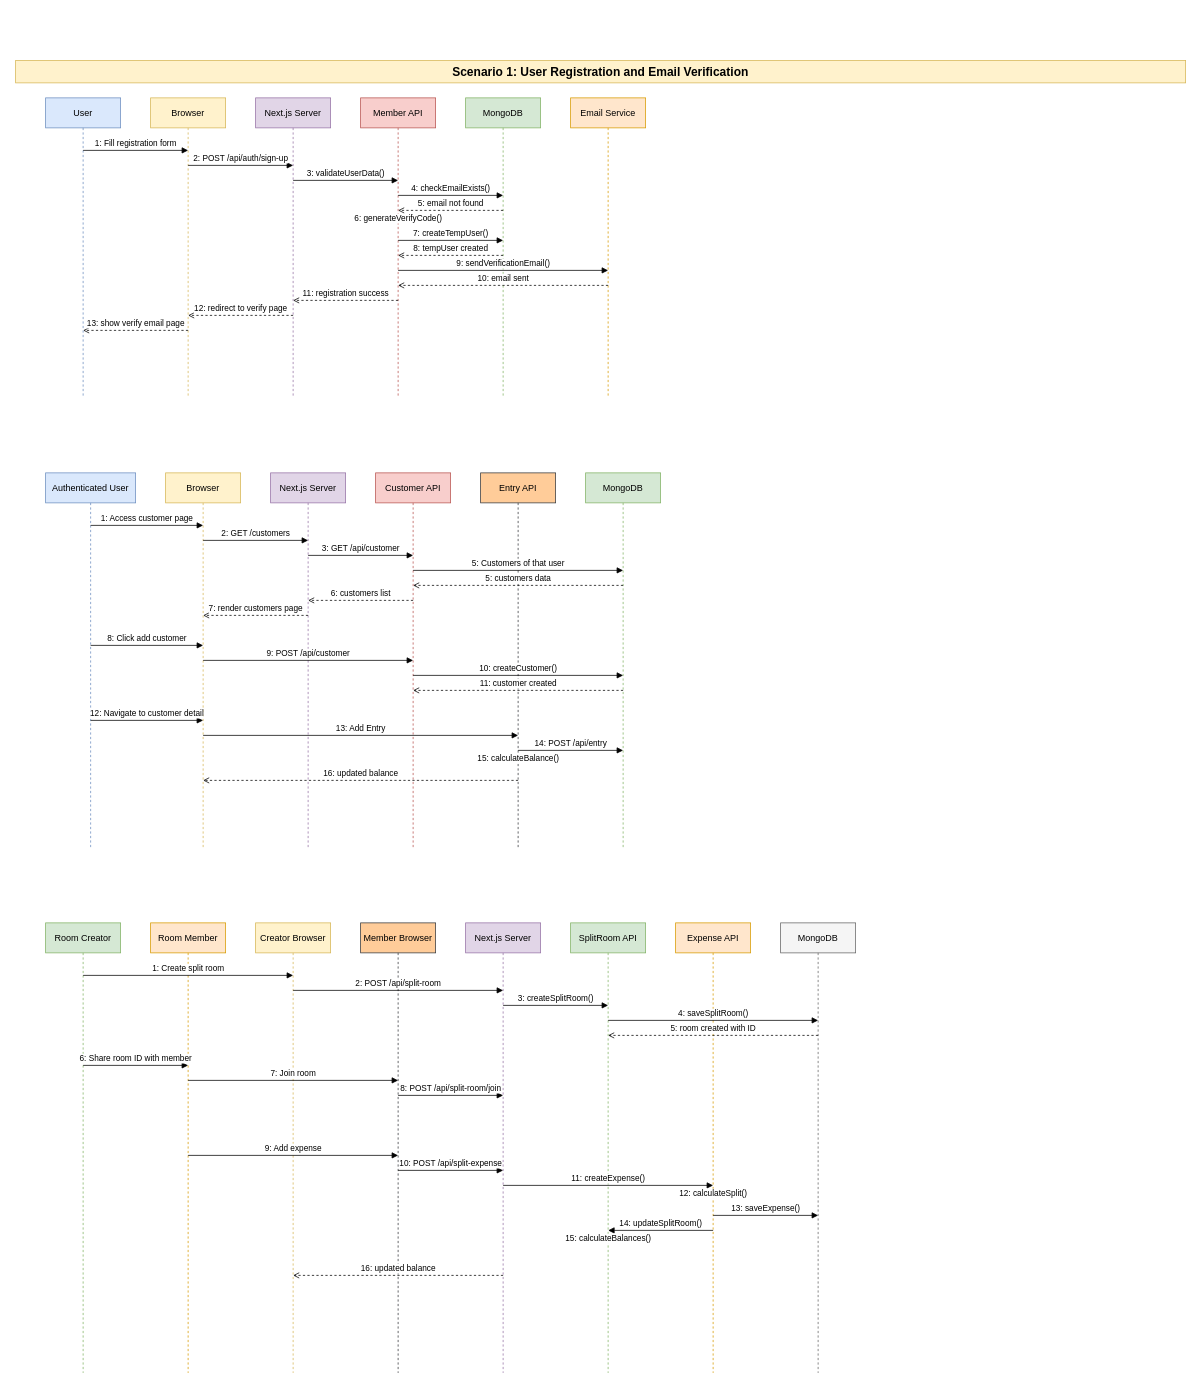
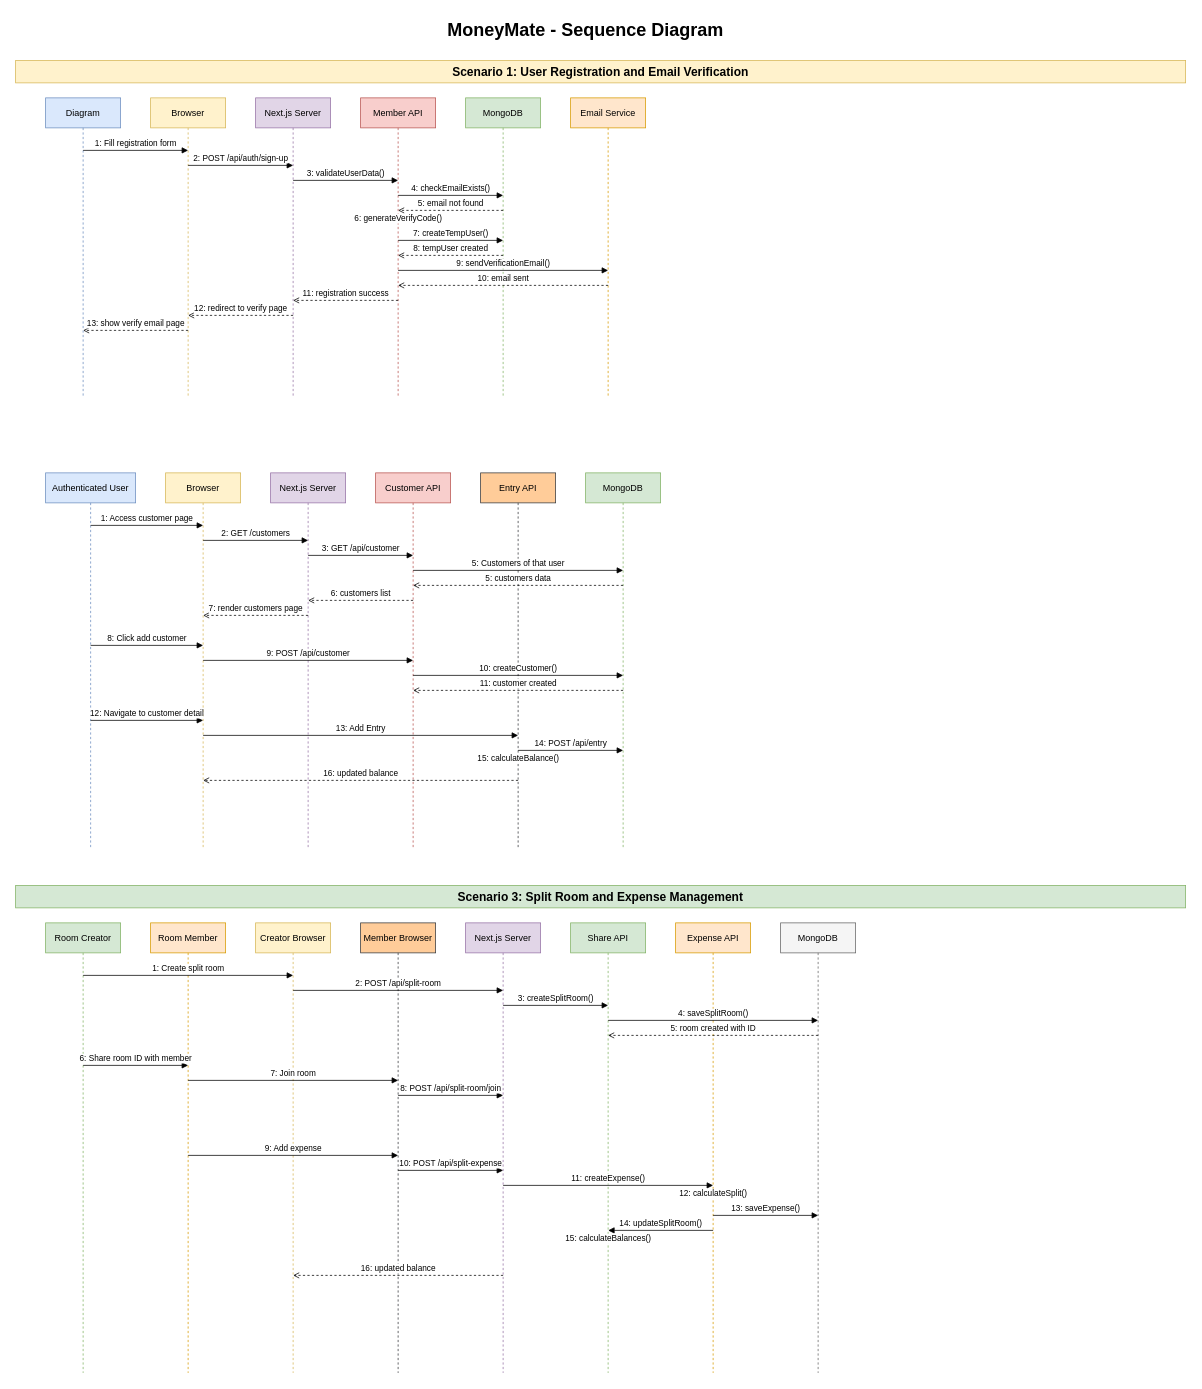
node "MoneyMate - Sequence Diagram": added
node "User": label "User" -> "Diagram"
node "Scenario 3: Split Room and Expense Management": added
node "SplitRoom API": label "SplitRoom API" -> "Share API"
